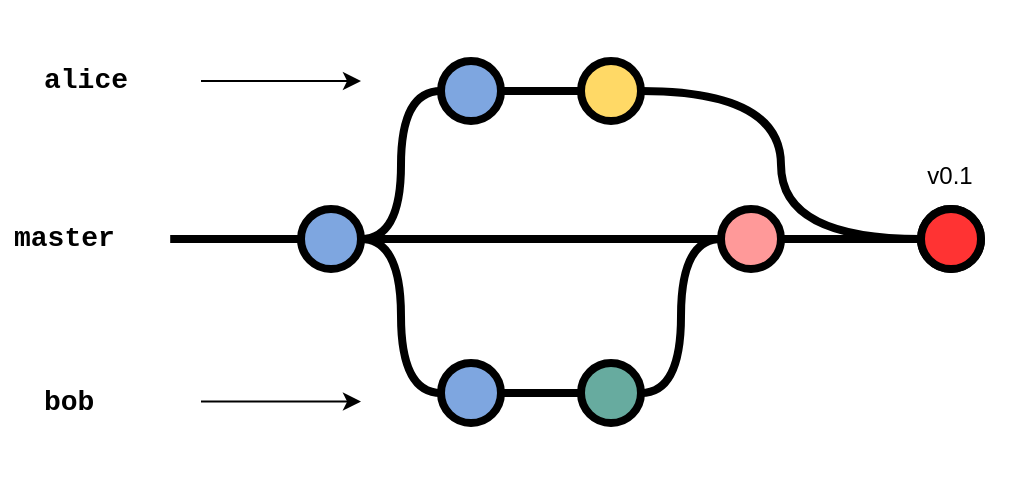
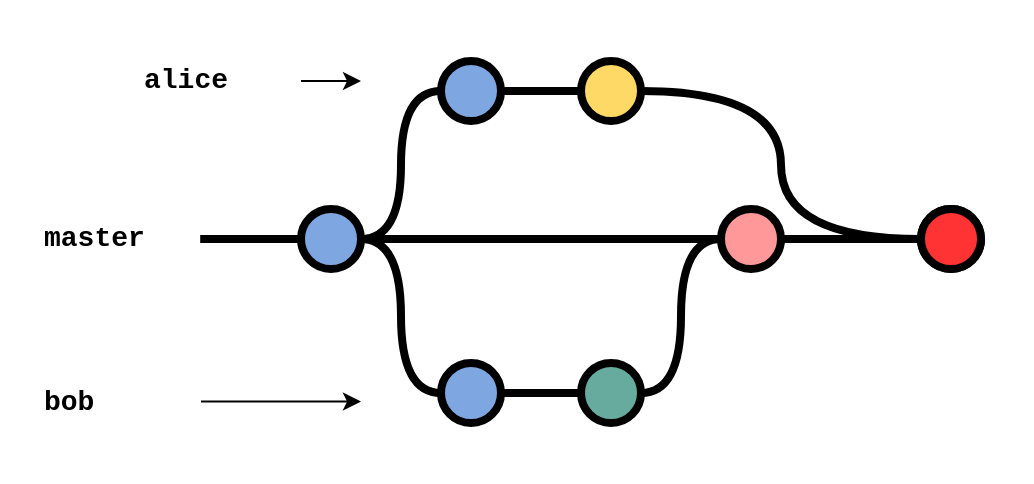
node "alice": moved (121, 81) -> (221, 81)
node "v0.1": removed
node "master": moved (91, 239) -> (121, 239)
